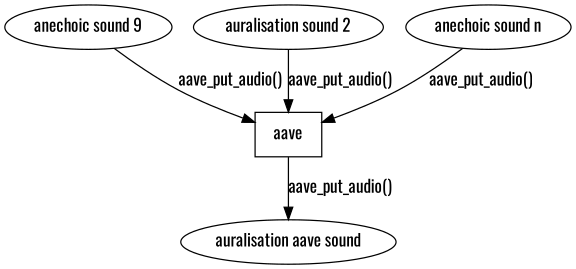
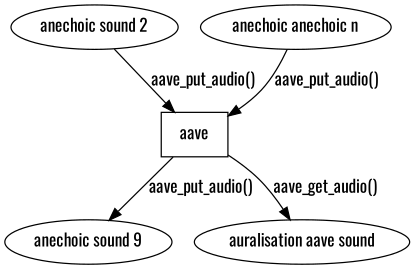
node "auralisation sound 2": label "auralisation sound 2" -> "anechoic sound 2"
node "anechoic sound n": label "anechoic sound n" -> "anechoic anechoic n"
edge "anechoic sound 9" -> "aave": reversed
edge "aave" -> "auralisation aave sound": label "aave_put_audio()" -> "aave_get_audio()"
